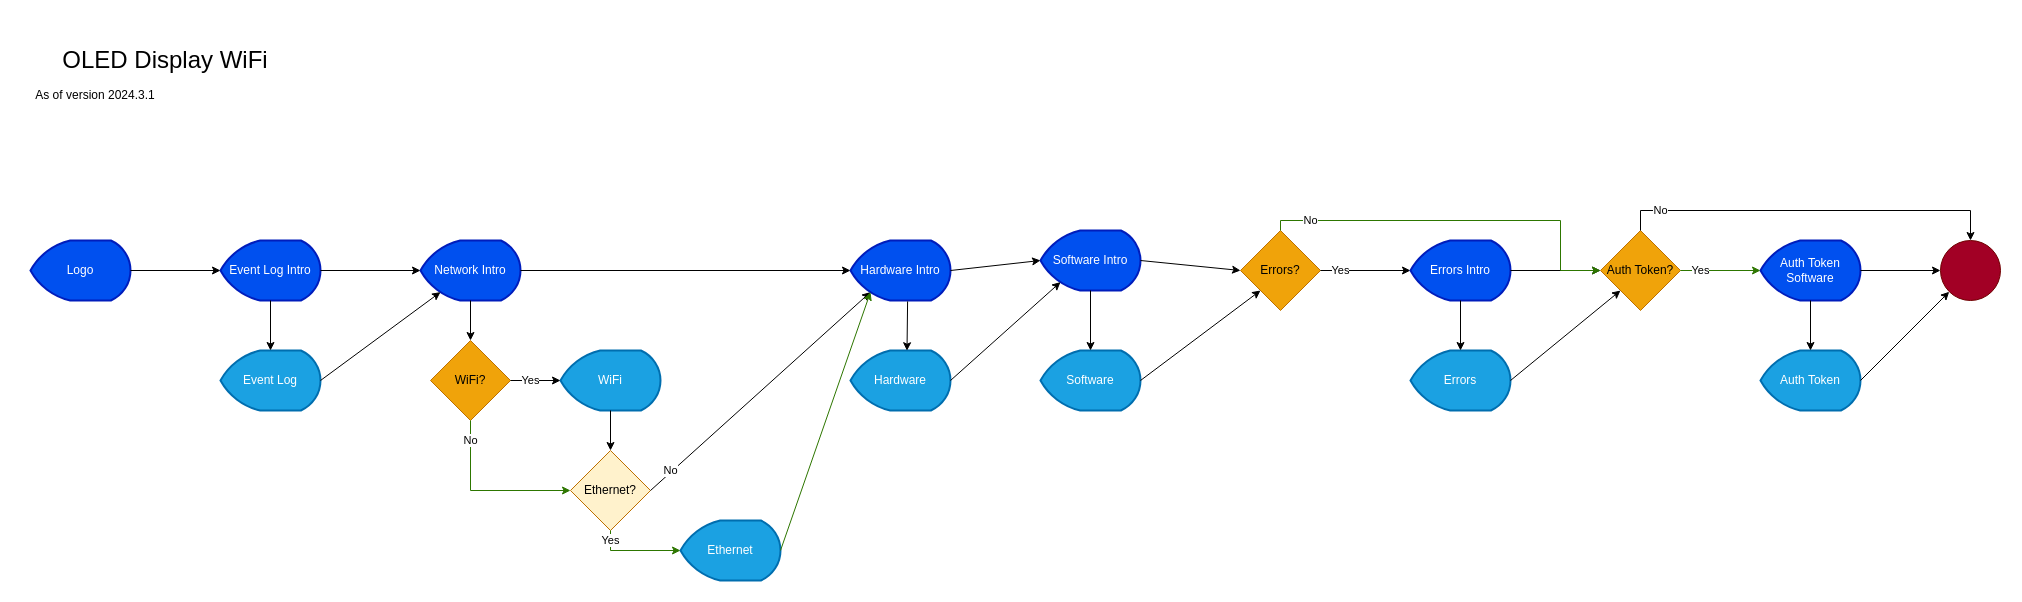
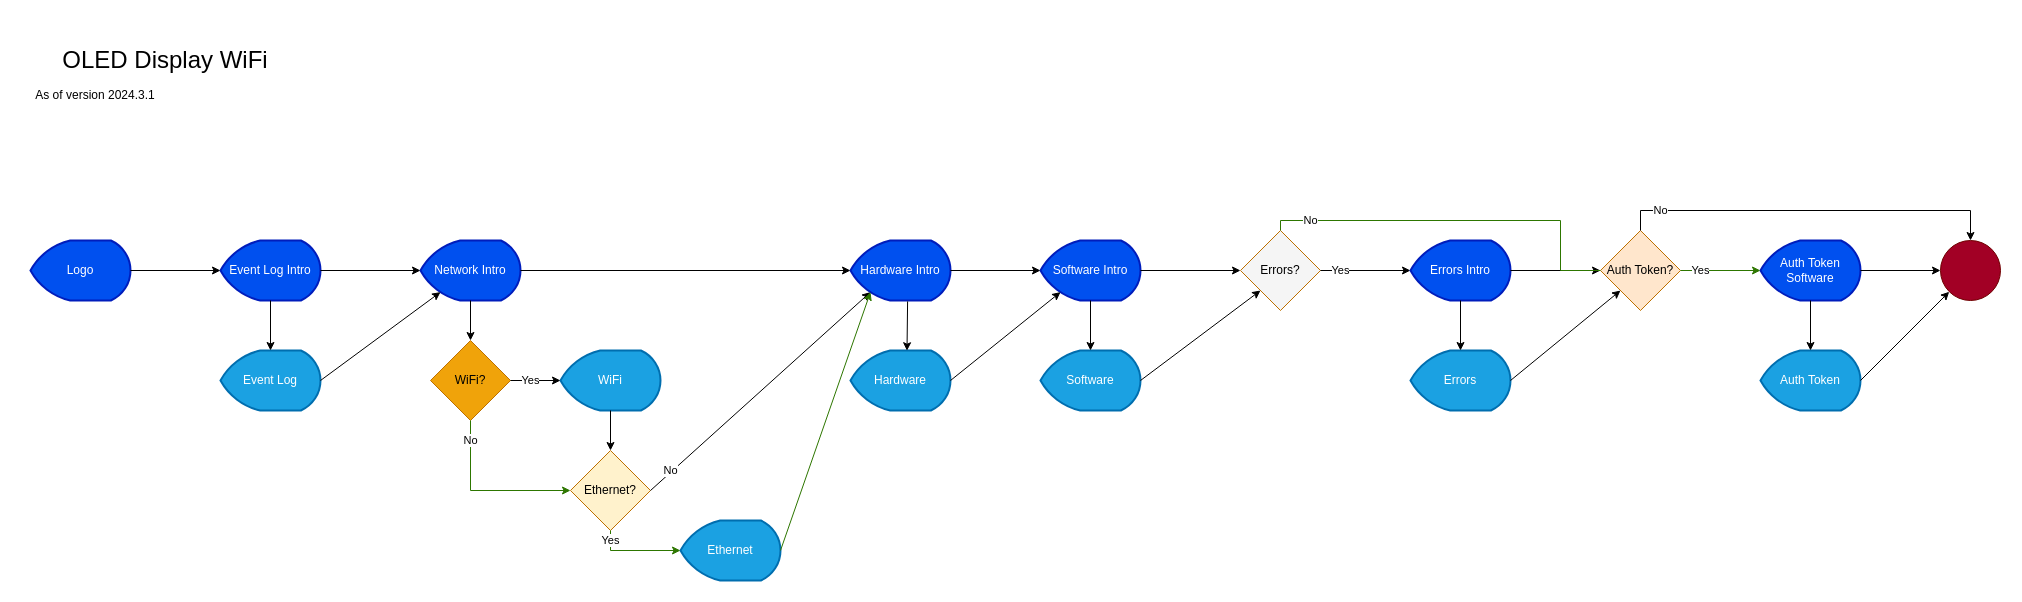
edge "Errors?" -> "Auth Token?": arrowhead classic -> none
node "Software Intro": moved (1091, 261) -> (1091, 271)
node "Errors?": fillcolor #f0a30a -> #f5f5f5
node "Auth Token?": fillcolor #f0a30a -> #ffe6cc
